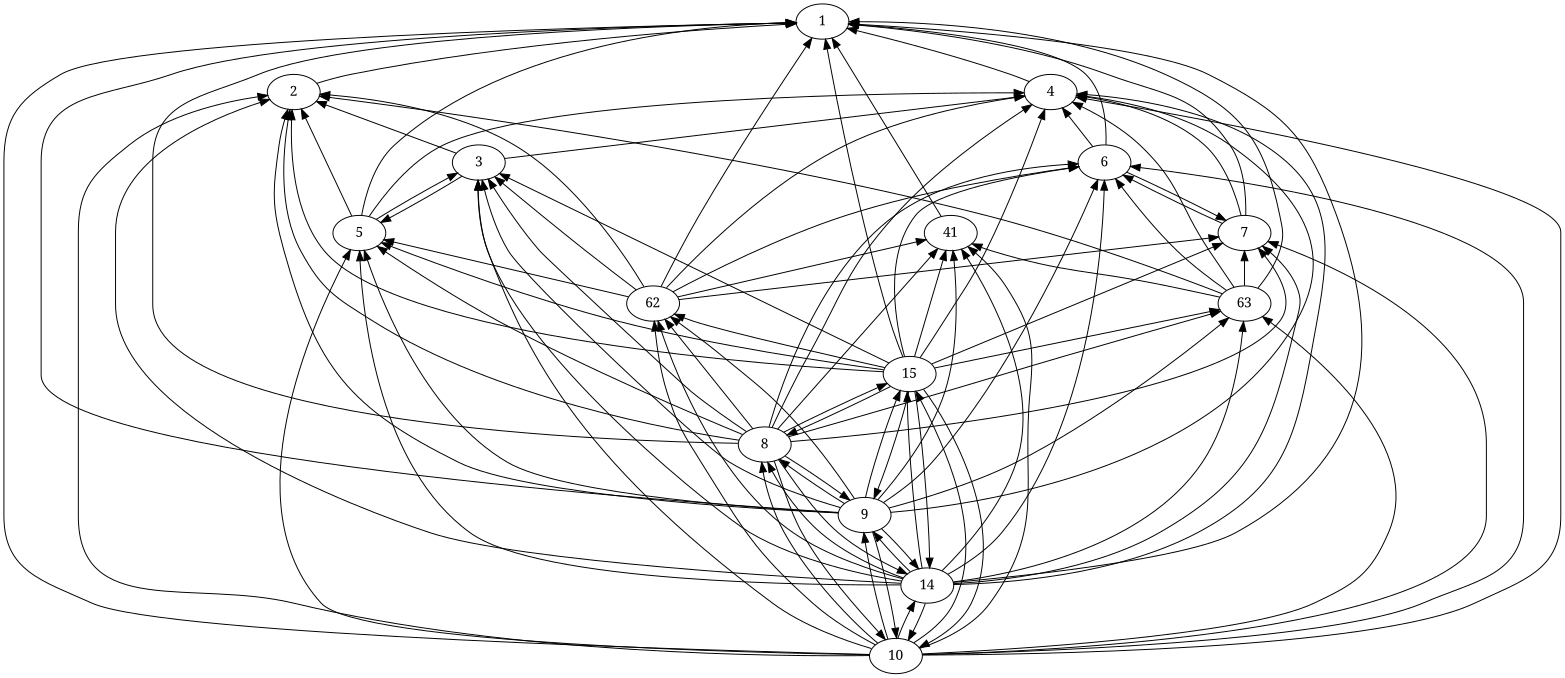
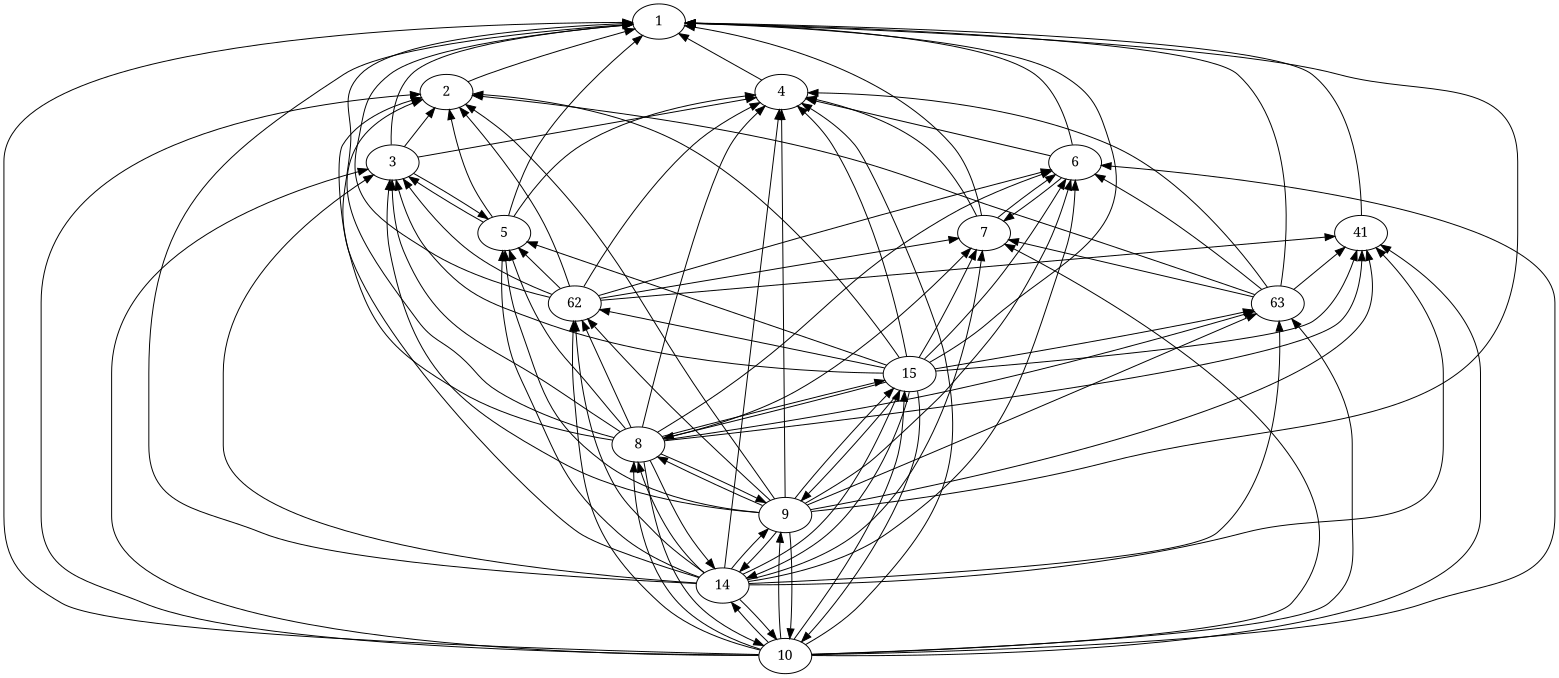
edge "3" -> "1": added
edge "10" -> "5": removed
